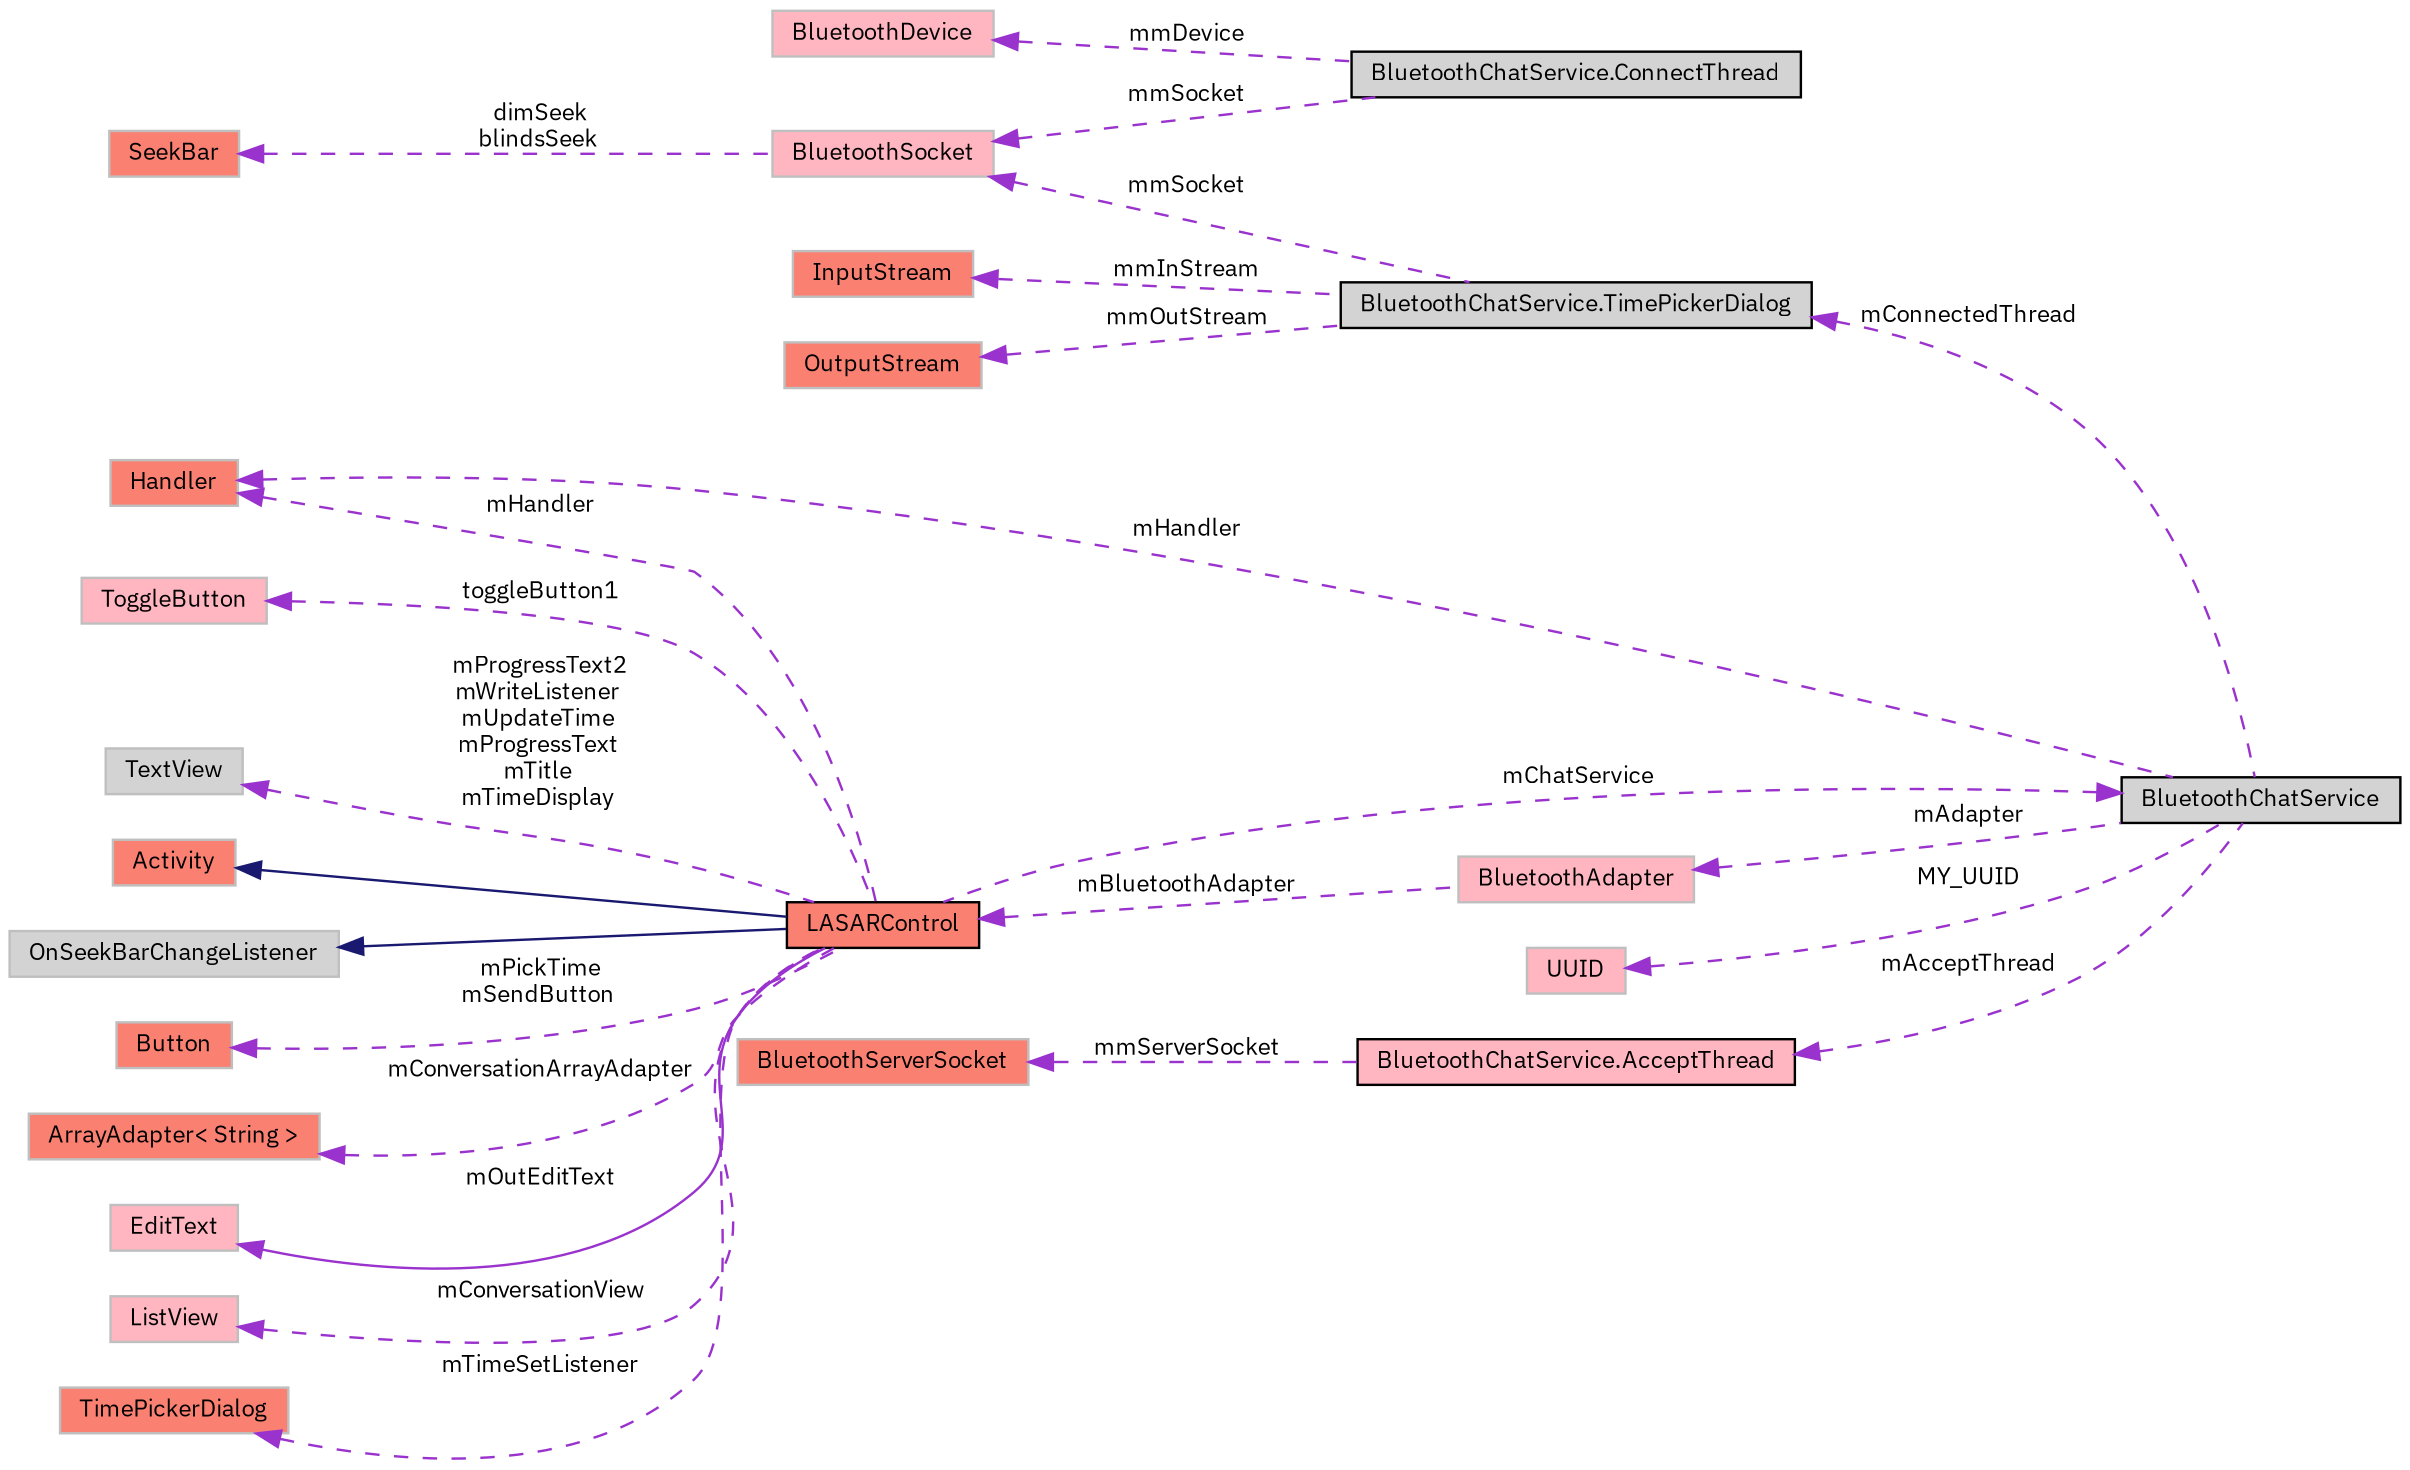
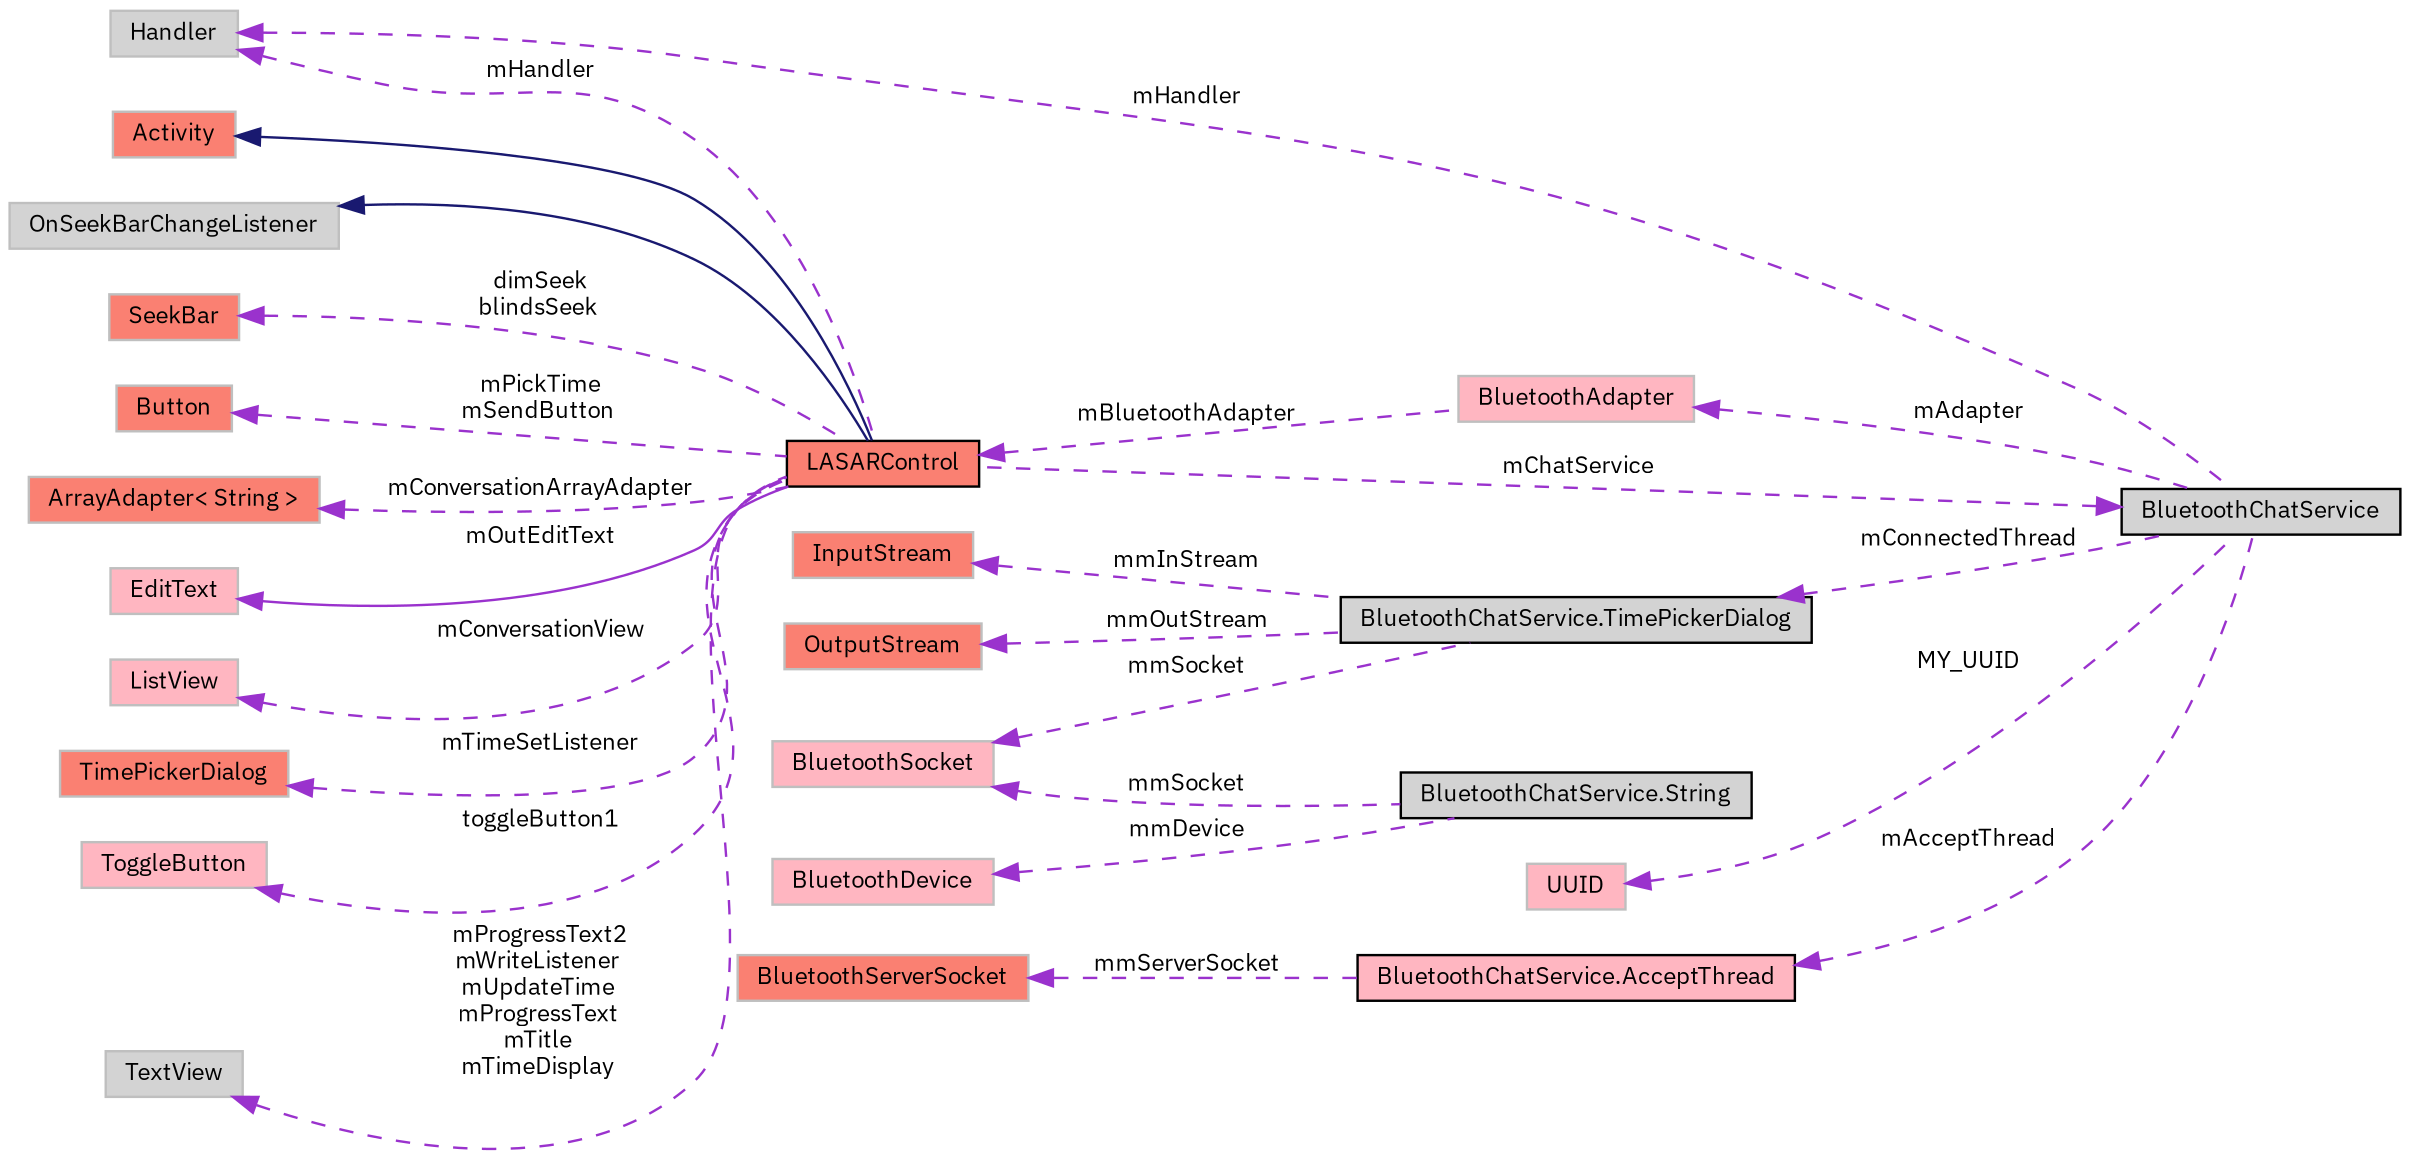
node "BluetoothChatService.ConnectThread": label "BluetoothChatService.ConnectThread" -> "BluetoothChatService.String"
edge "BluetoothSocket" -> "SeekBar": now "LASARControl" -> "SeekBar"
node "Handler": fillcolor salmon -> lightgrey
